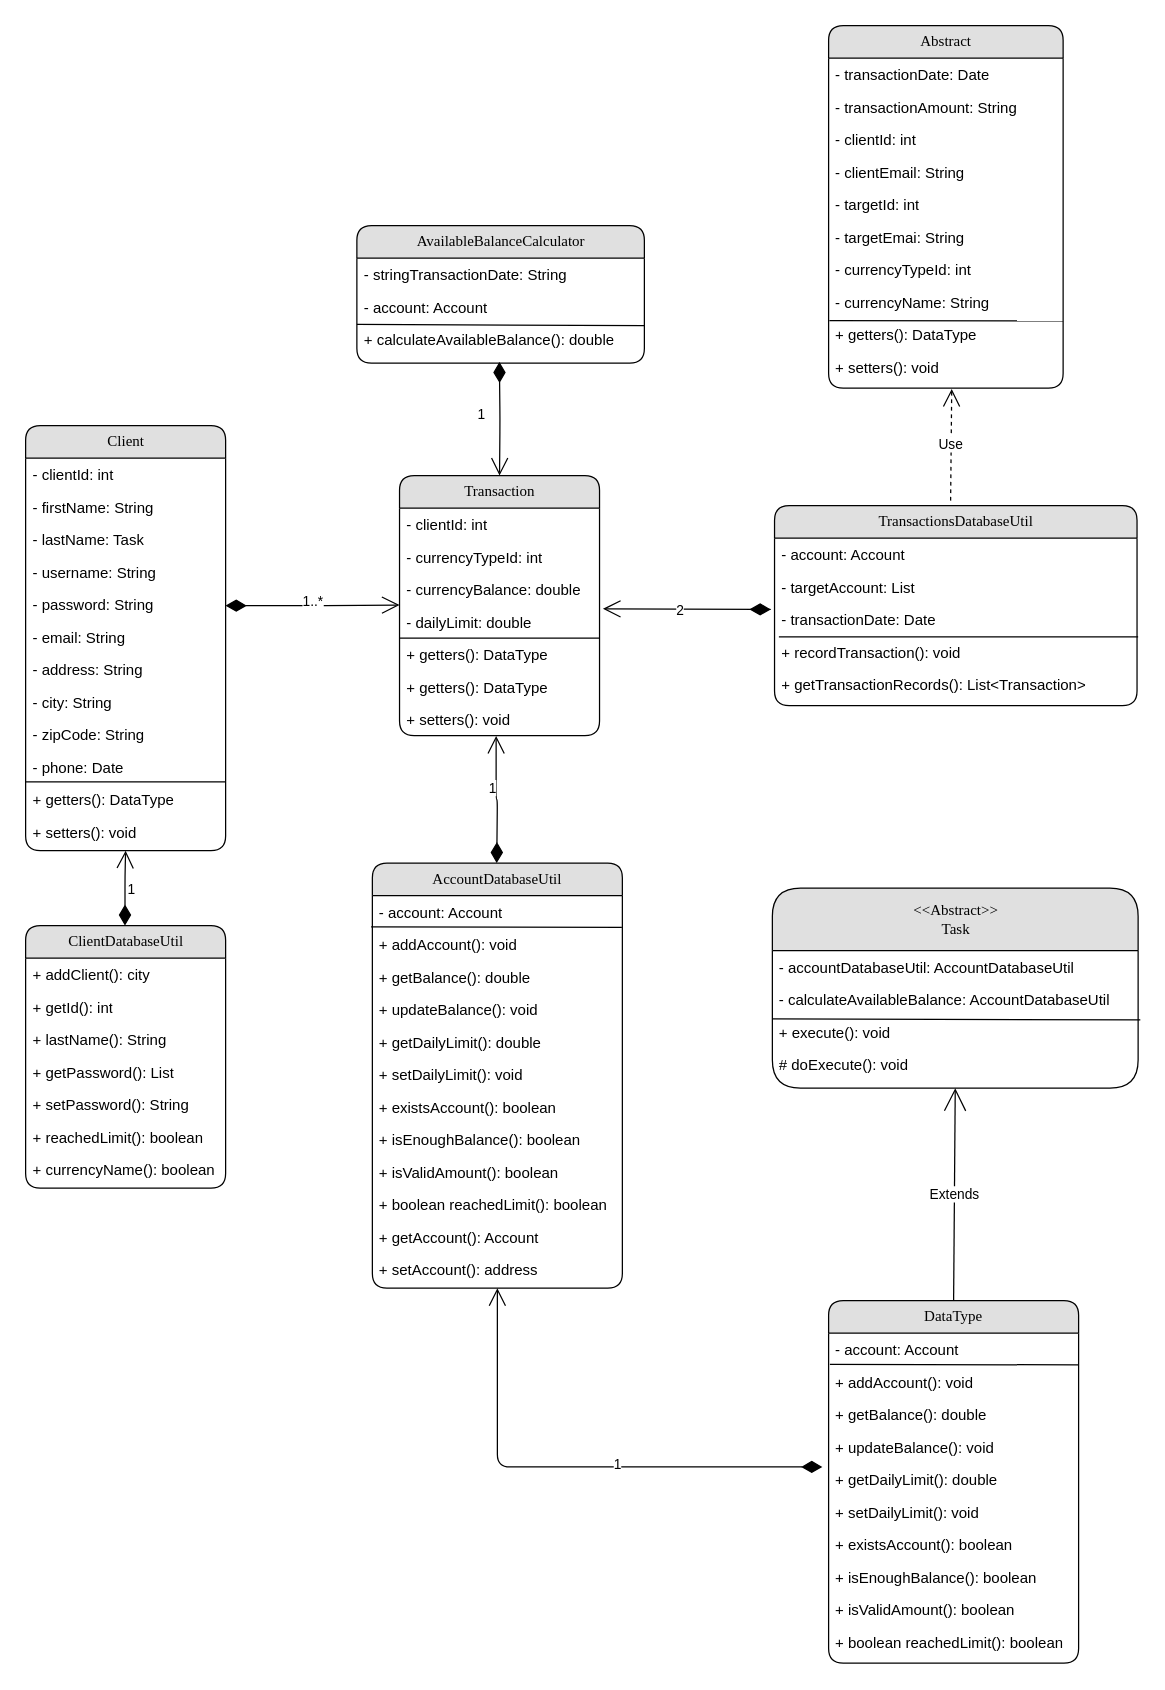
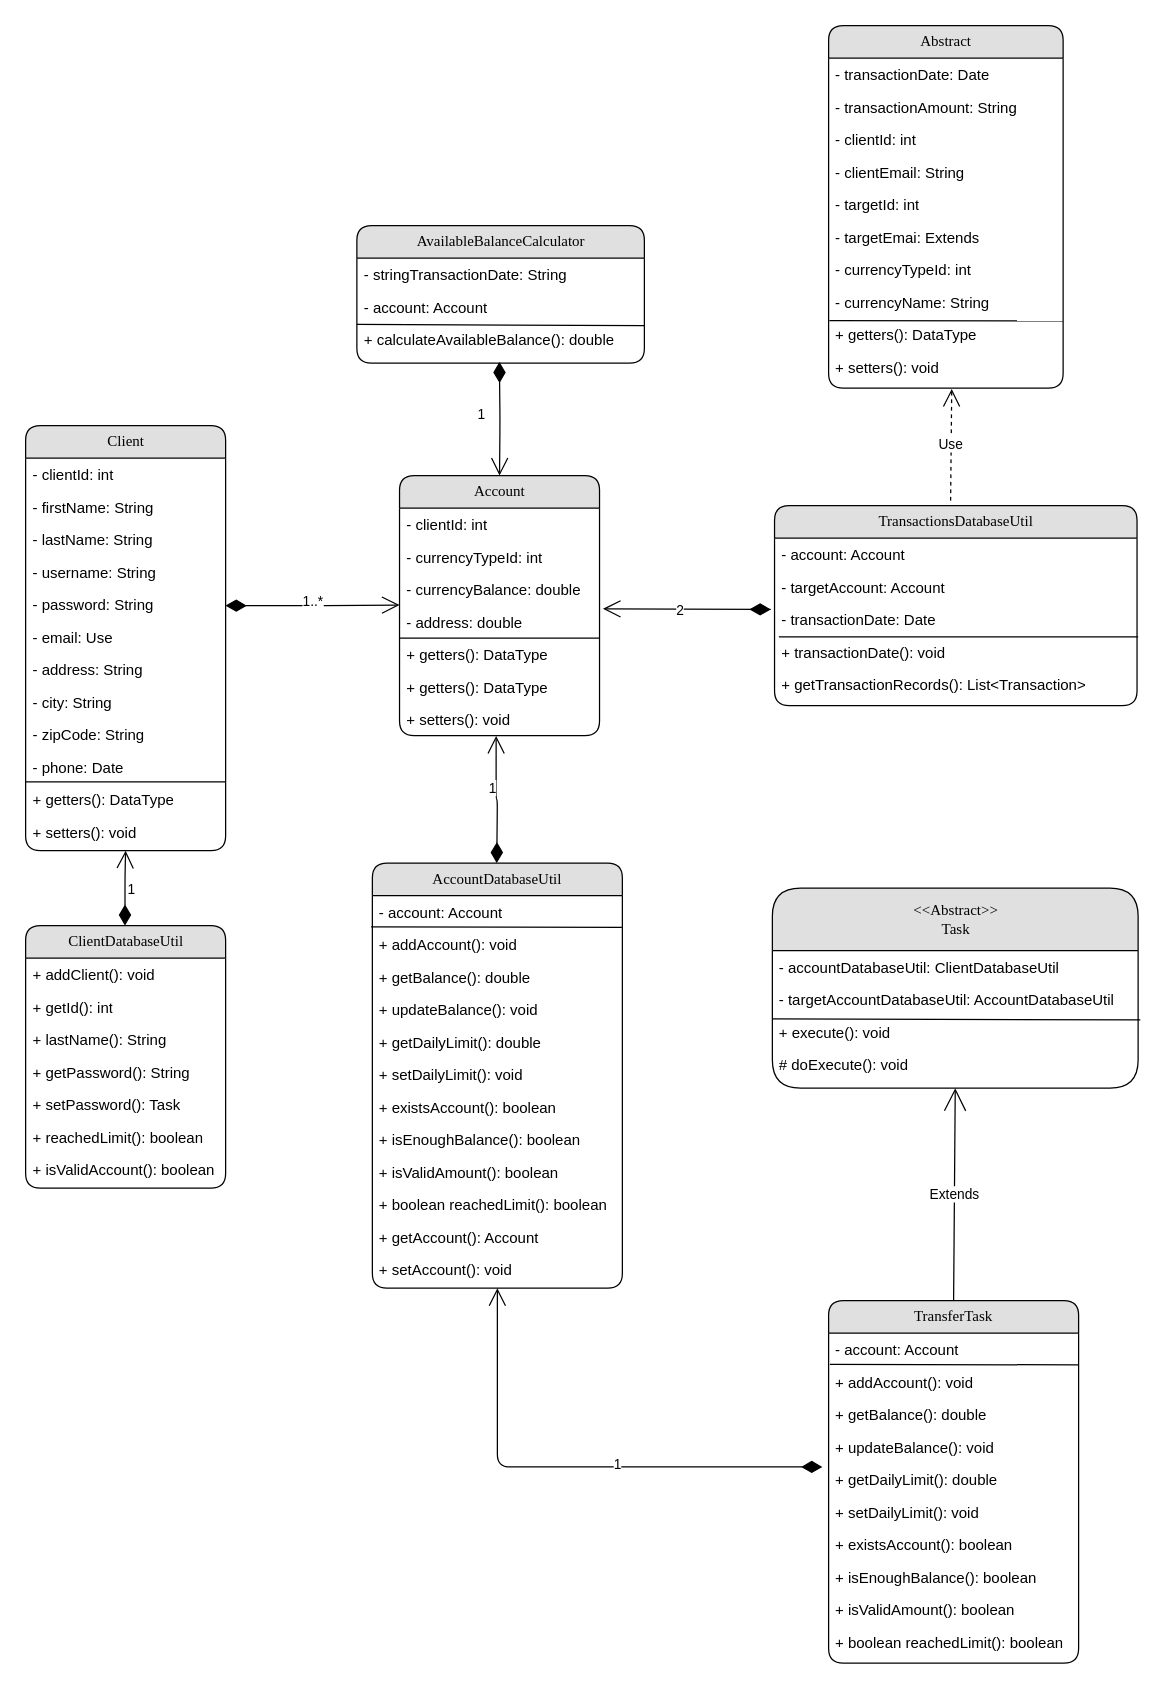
node "- targetEmai: String": label "- targetEmai: String" -> "- targetEmai: Extends"
node "Transaction": label "Transaction" -> "Account"
node "- lastName: Task": label "- lastName: Task" -> "- lastName: String"
node "- targetAccount: List": label "- targetAccount: List" -> "- targetAccount: Account"
node "- dailyLimit: double": label "- dailyLimit: double" -> "- address: double"
node "- email: String": label "- email: String" -> "- email: Use"
node "+ recordTransaction(): void": label "+ recordTransaction(): void" -> "+ transactionDate(): void"
node "- accountDatabaseUtil: AccountDatabaseUtil": label "- accountDatabaseUtil: AccountDatabaseUtil" -> "- accountDatabaseUtil: ClientDatabaseUtil"
node "+ addClient(): city": label "+ addClient(): city" -> "+ addClient(): void"
node "- calculateAvailableBalance: AccountDatabaseUtil": label "- calculateAvailableBalance: AccountDatabaseUtil" -> "- targetAccountDatabaseUtil: AccountDatabaseUtil"
node "+ getPassword(): List": label "+ getPassword(): List" -> "+ getPassword(): String"
node "+ setPassword(): String": label "+ setPassword(): String" -> "+ setPassword(): Task"
node "+ currencyName(): boolean": label "+ currencyName(): boolean" -> "+ isValidAccount(): boolean"
node "+ setAccount(): address": label "+ setAccount(): address" -> "+ setAccount(): void"
node "DataType": label "DataType" -> "TransferTask"
